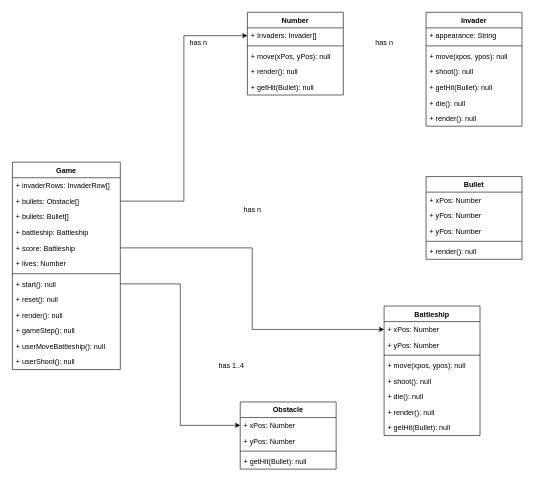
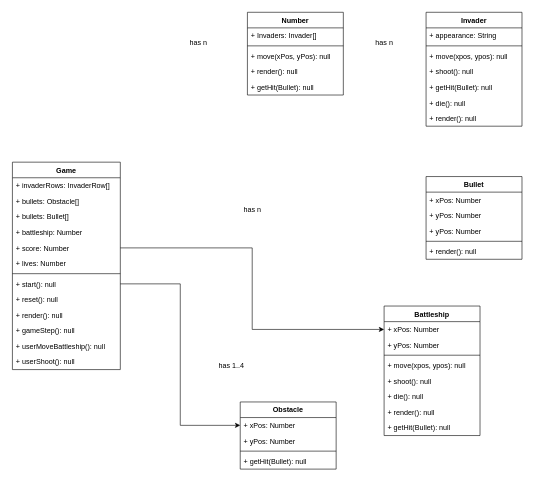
edge "+ bullets: Obstacle[]" -> "+ Invaders: Invader[]": removed
node "+ battleship: Battleship": label "+ battleship: Battleship" -> "+ battleship: Number"
node "+ score: Battleship": label "+ score: Battleship" -> "+ score: Number"
